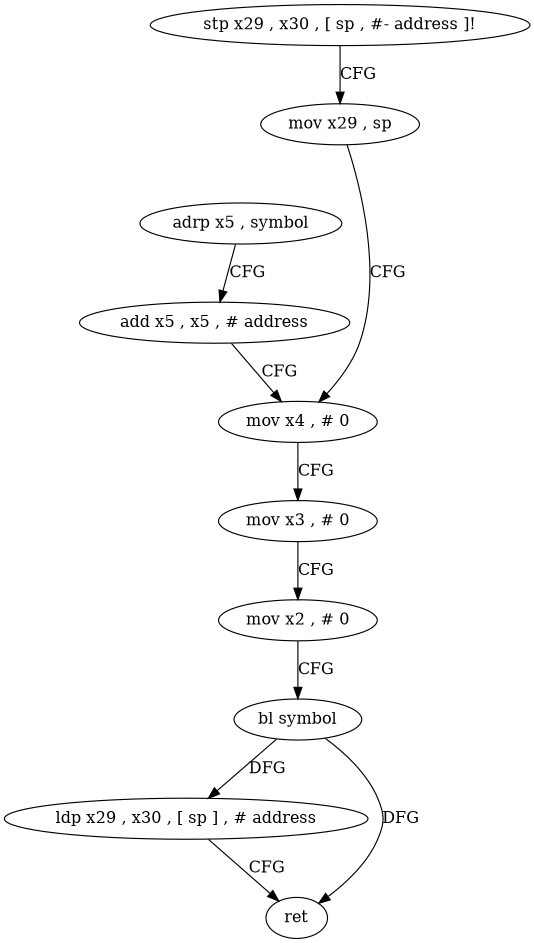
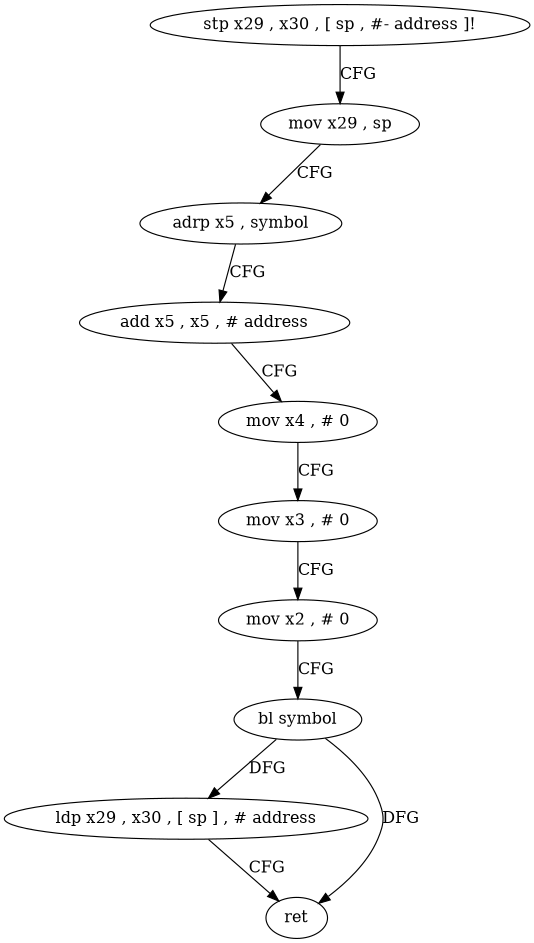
edge "mov x29 , sp" -> "mov x4 , # 0": now "mov x29 , sp" -> "adrp x5 , symbol"
